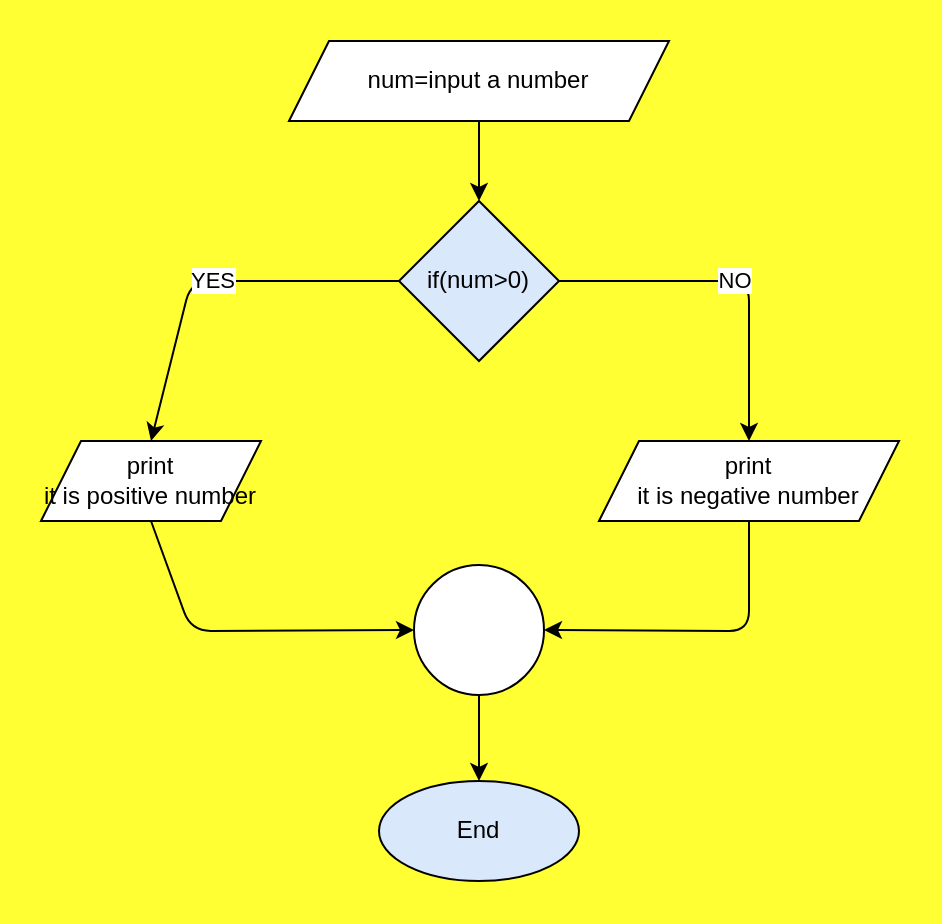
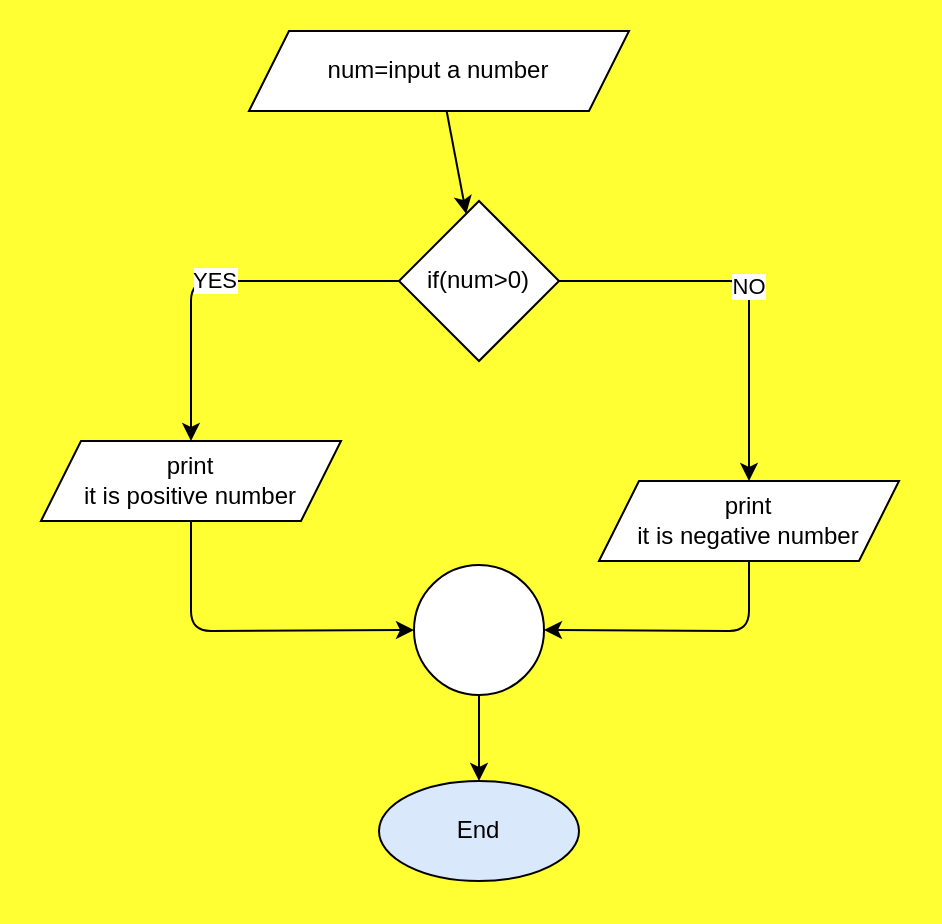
node "num=input a number": moved (479, 81) -> (439, 71)
node "if(num>0)": fillcolor #dae8fc -> #ffffff
node "print it is positive number": size 220x80 -> 300x80
node "print it is negative number": moved (749, 481) -> (749, 521)
